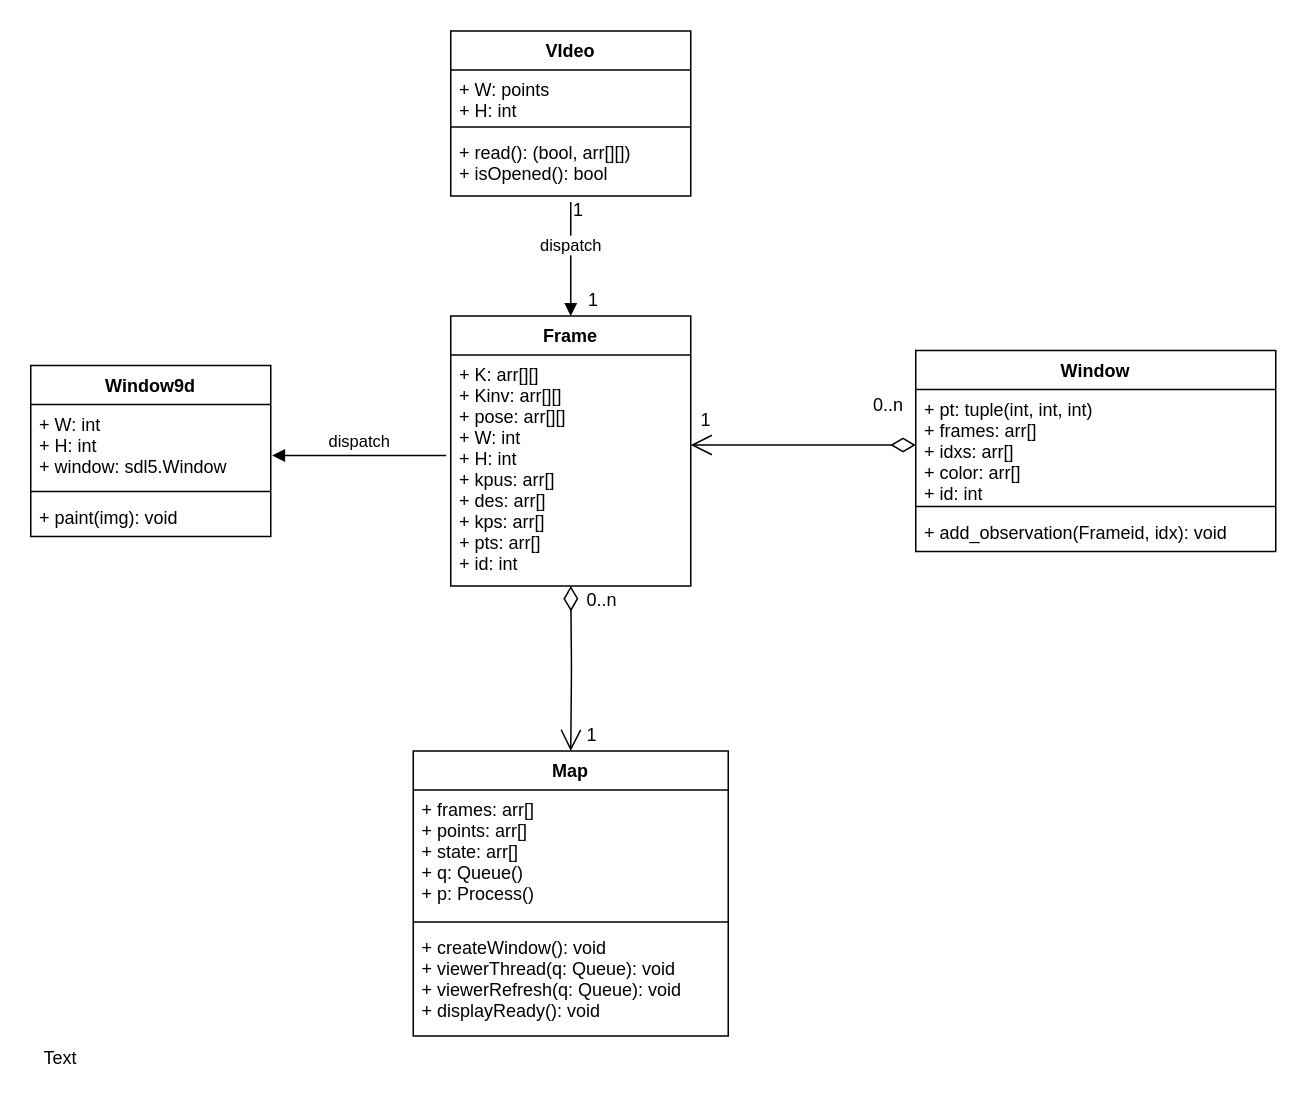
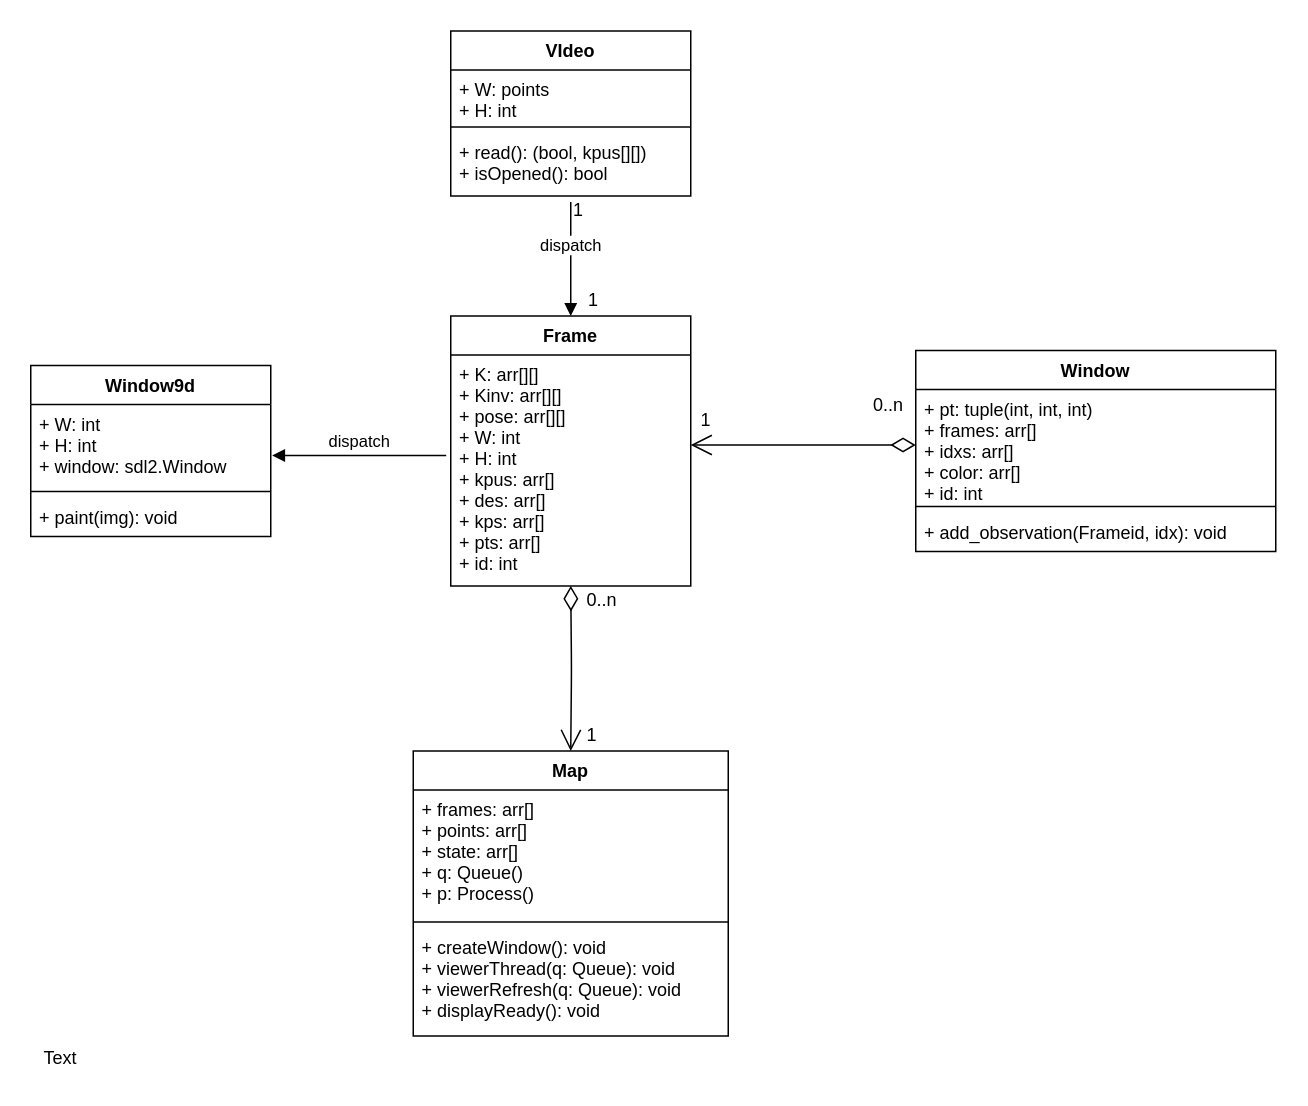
node "+ read(): (bool, arr[][]) + isOpened(): bool": label "+ read(): (bool, arr[][]) + isOpened(): bool" -> "+ read(): (bool, kpus[][]) + isOpened(): bool"
node "+ W: int + H: int + window: sdl5.Window": label "+ W: int + H: int + window: sdl5.Window" -> "+ W: int + H: int + window: sdl2.Window"
